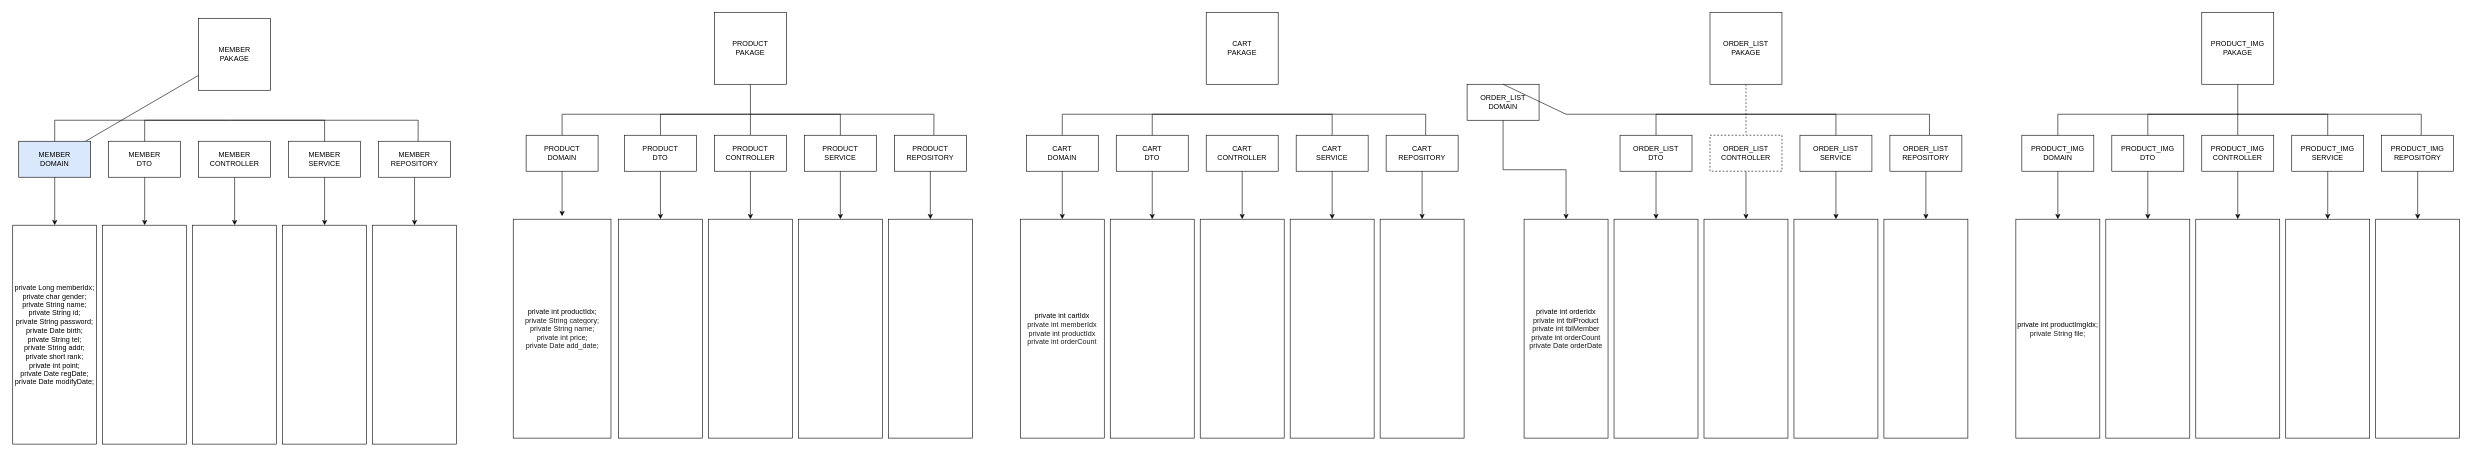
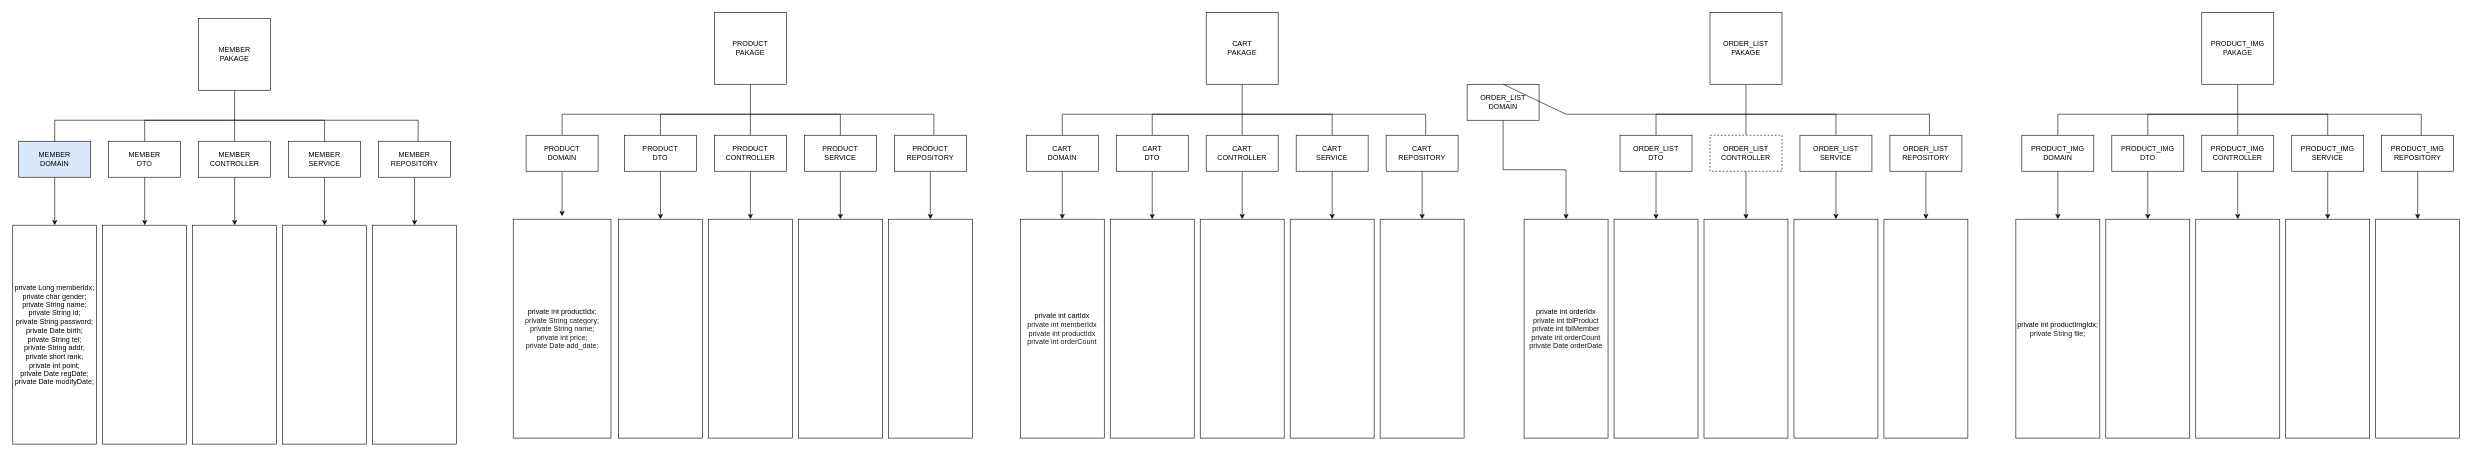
edge "MEMBER PAKAGE" -- "MEMBERDOMAIN": now "MEMBER PAKAGE" -- "MEMBERCONTROLLER"
edge "CART PAKAGE" -- "CART CONTROLLER": added
edge "ORDER_LIST PAKAGE" -- "ORDER_LISTCONTROLLER": style dashed -> solid
